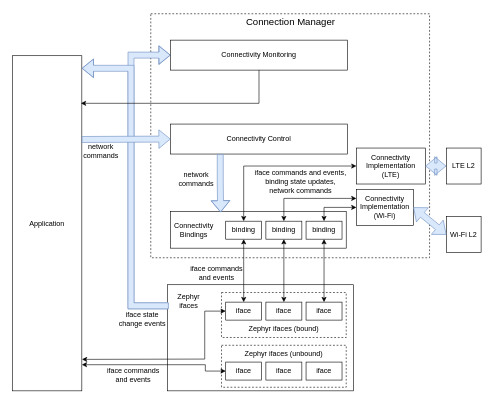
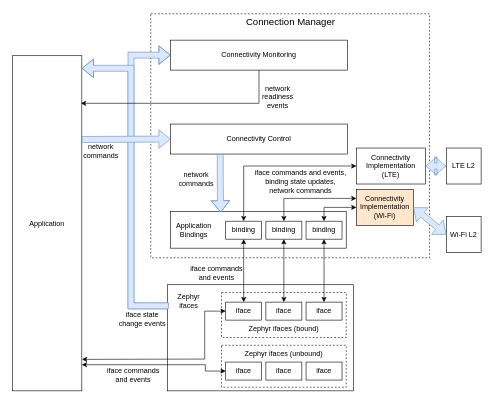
node "network readiness events": added
node "Connectivity Implementation (Wi-Fi)": fillcolor #ffffff -> #ffe6cc
node "Connectivity Bindings": label "Connectivity Bindings" -> "Application Bindings"
